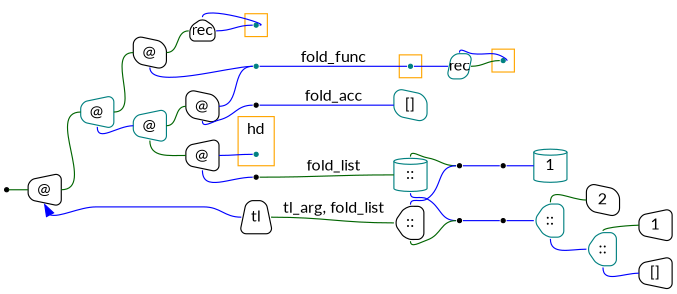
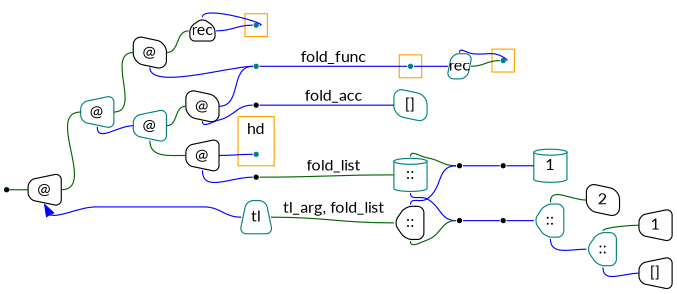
node "tl": color black -> teal
